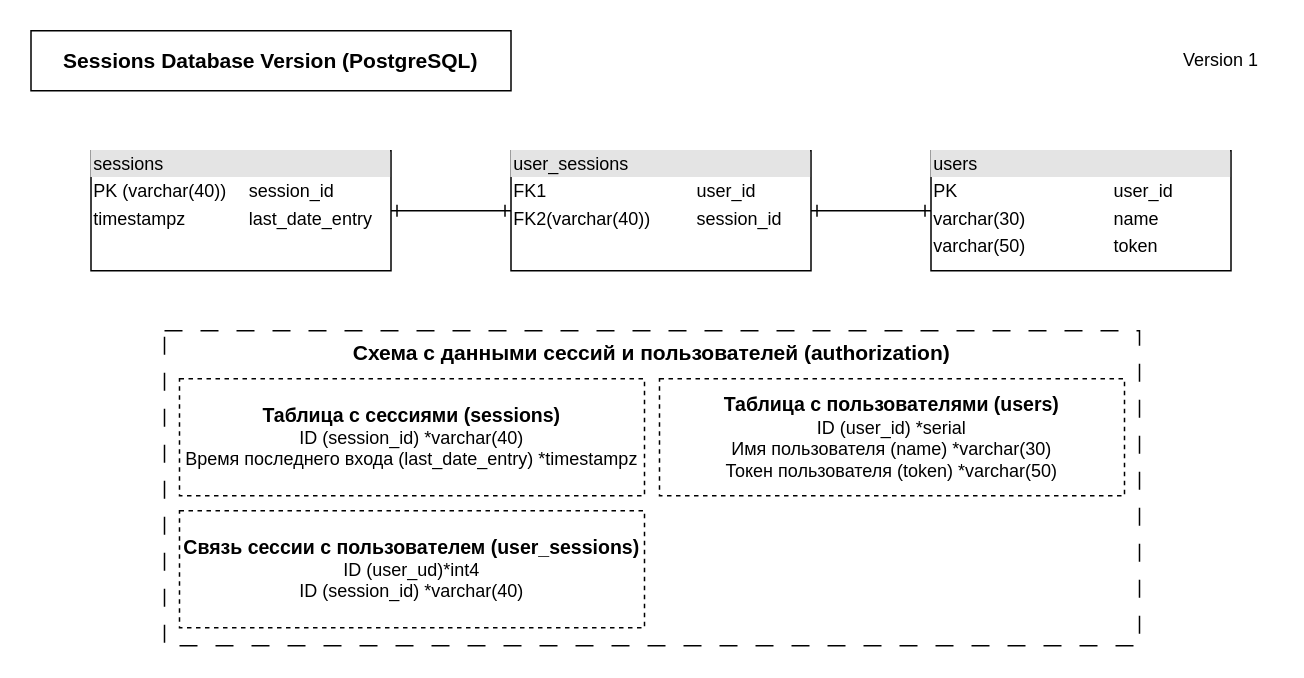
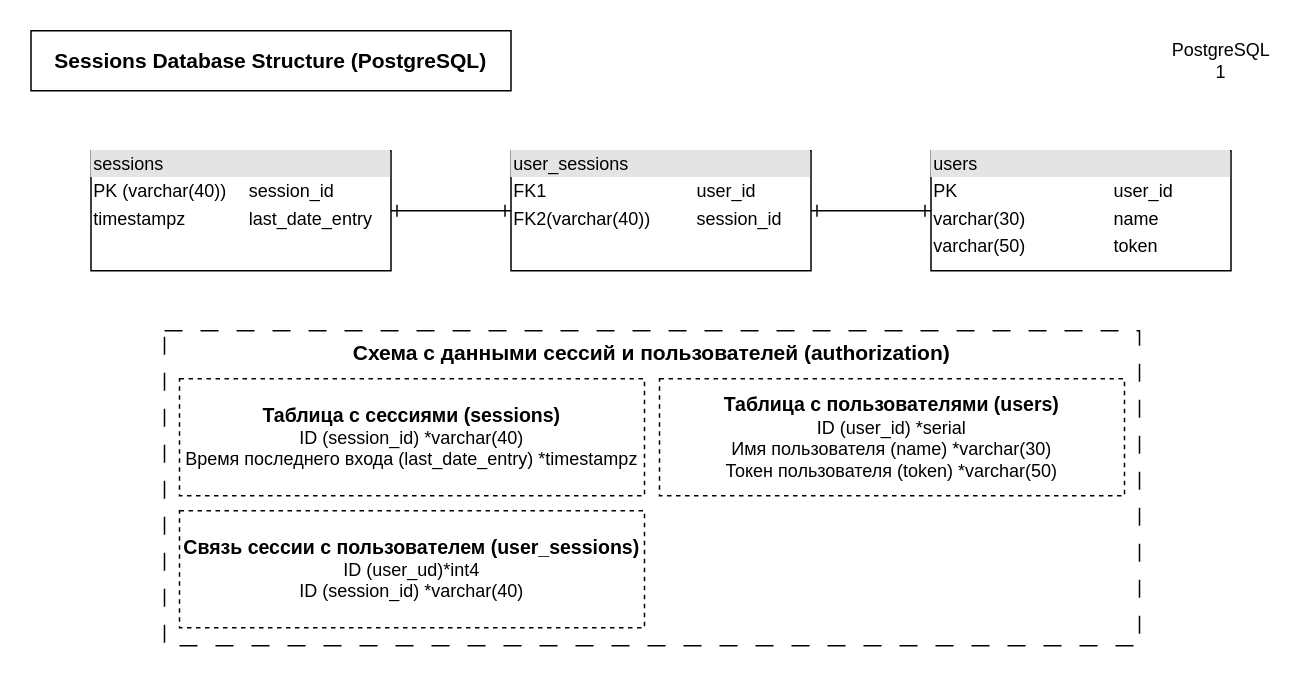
node "Sessions Database Version (PostgreSQL)": label "Sessions Database Version (PostgreSQL)" -> "Sessions Database Structure (PostgreSQL)"
node "Version 1": label "Version 1" -> "PostgreSQL 1"
